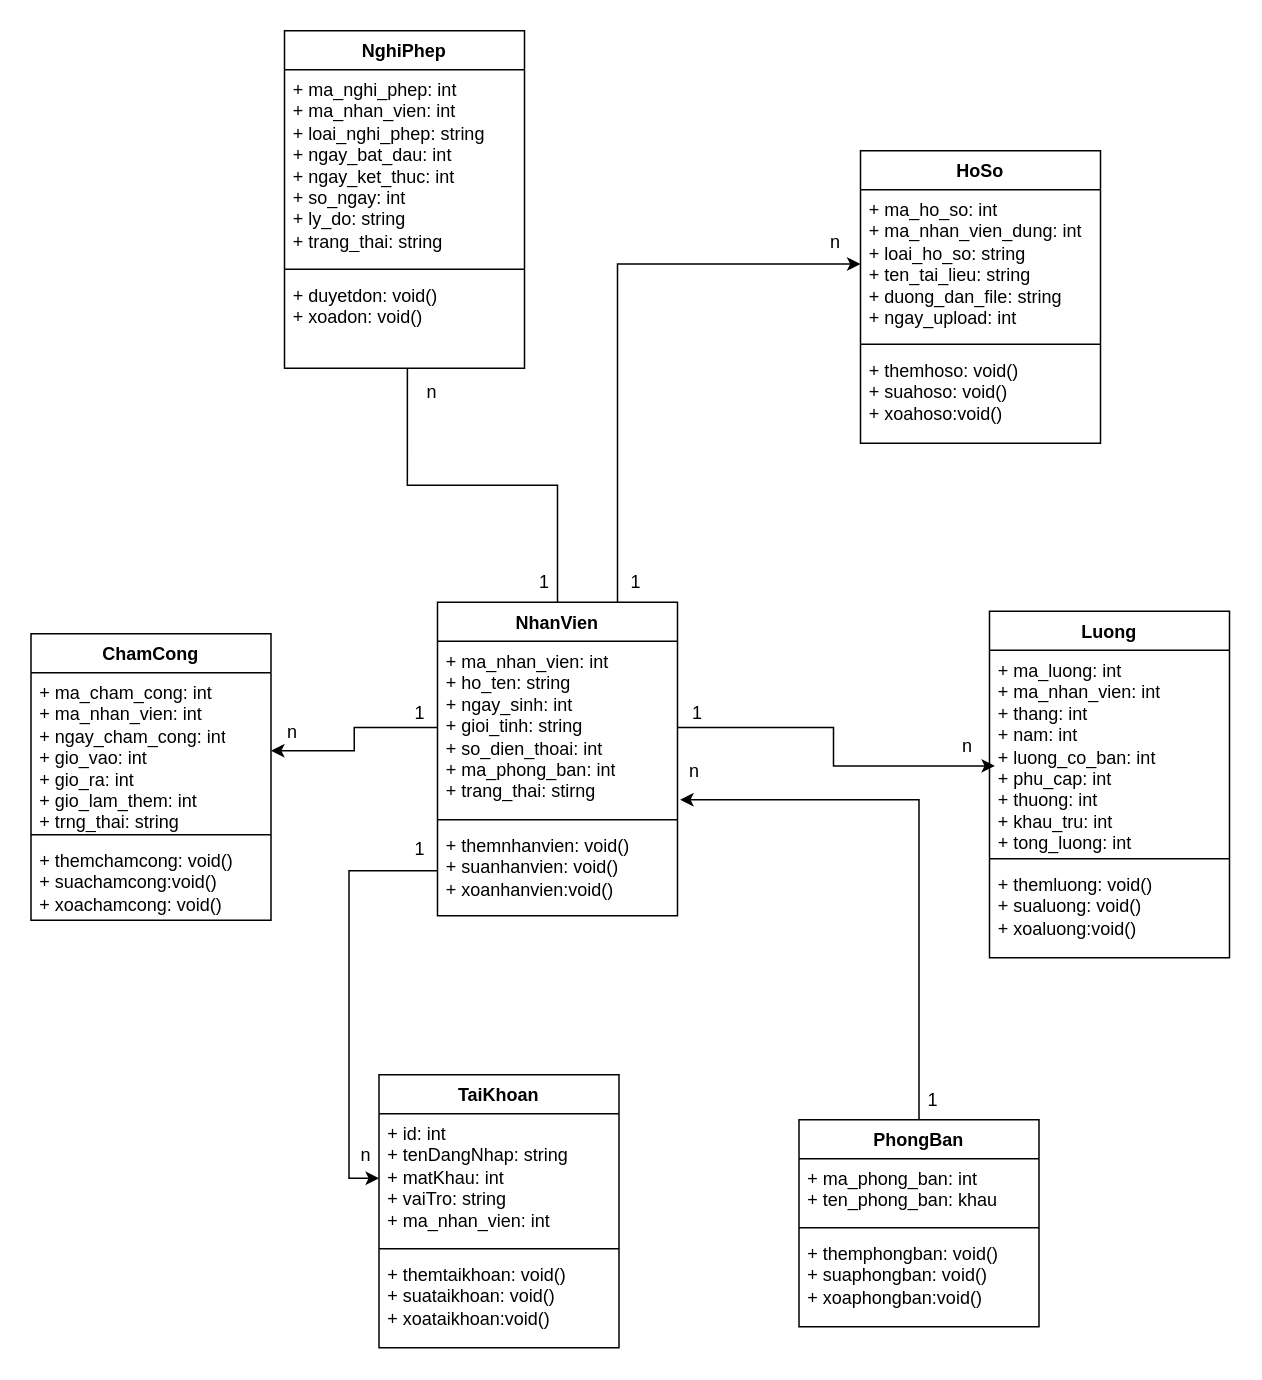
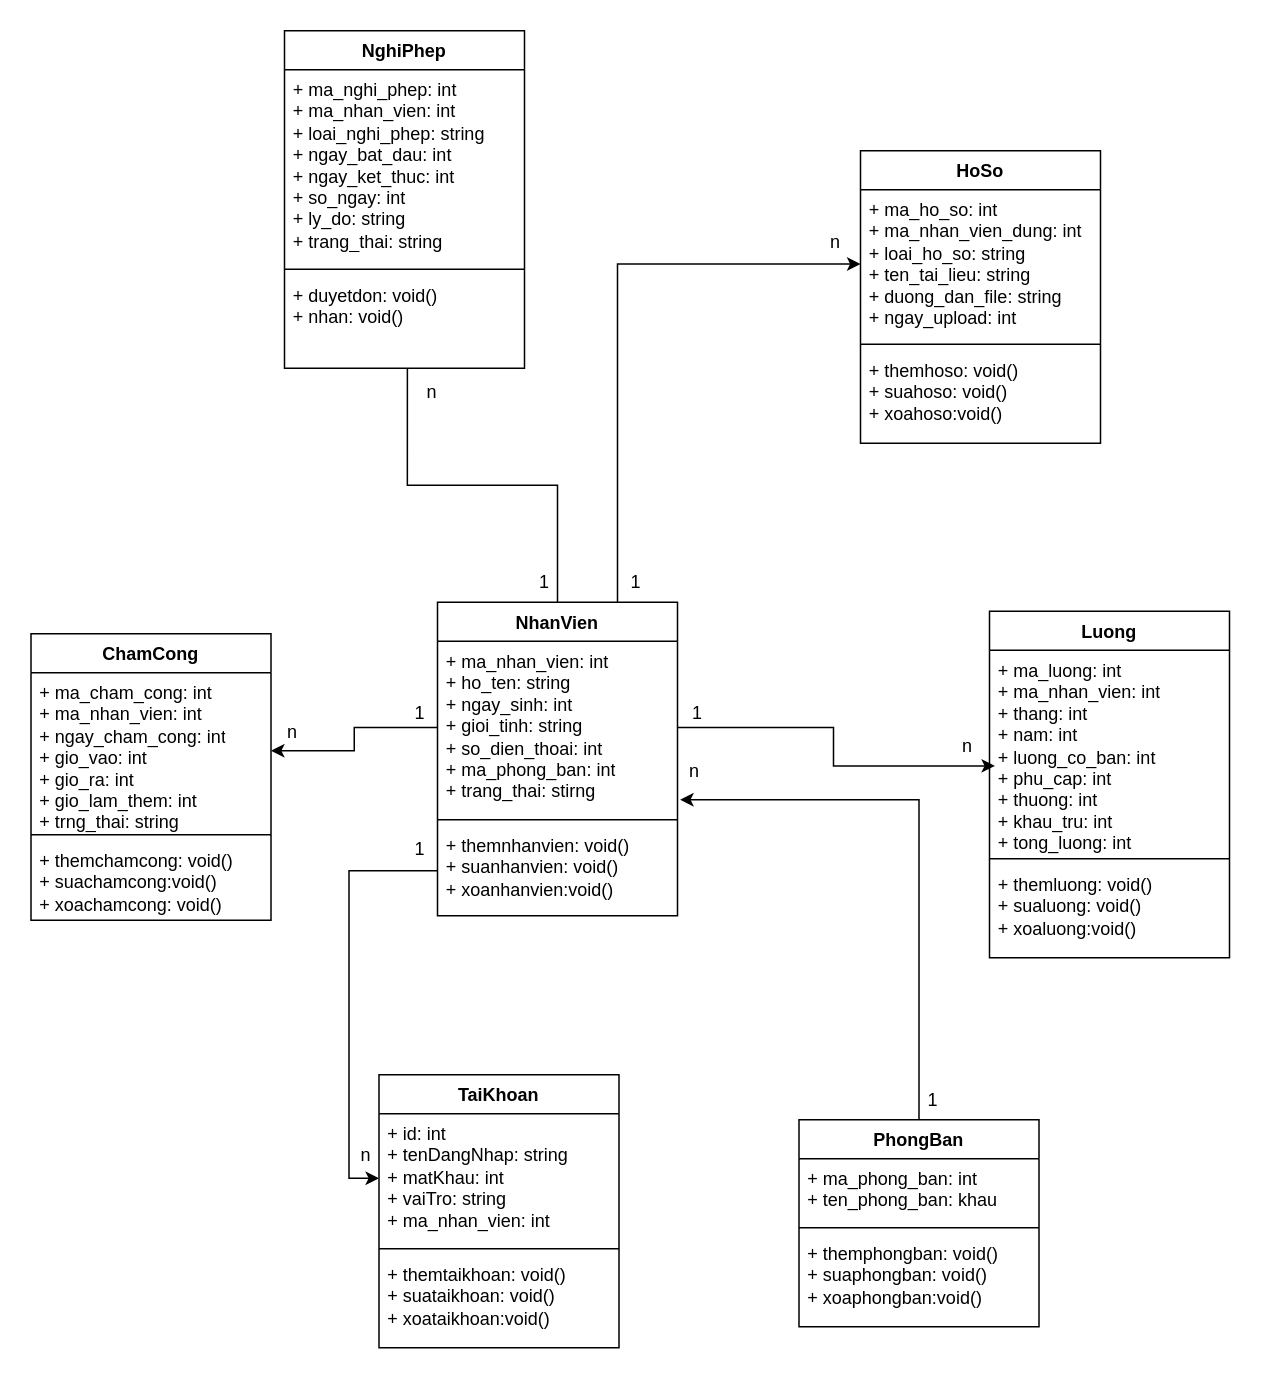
node "+ duyetdon: void() + xoadon: void()": label "+ duyetdon: void() + xoadon: void()" -> "+ duyetdon: void() + nhan: void()"
